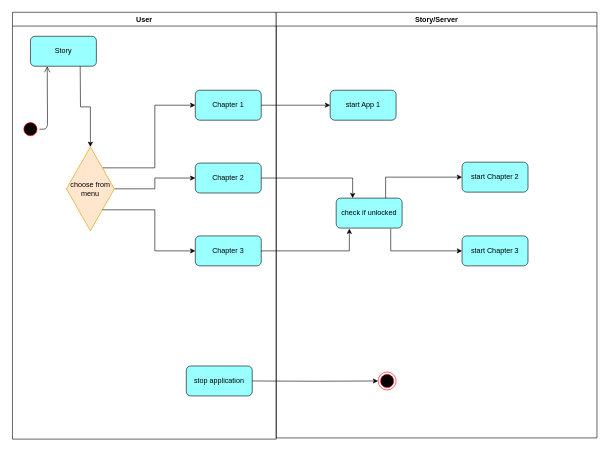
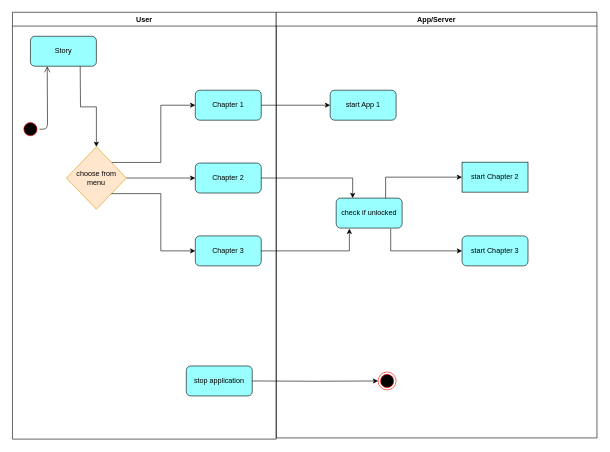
node "Story/Server": label "Story/Server" -> "App/Server"
node "start Chapter 2": shape rounded rectangle -> rectangle
node "choose from menu": size 48x84 -> 60x62
